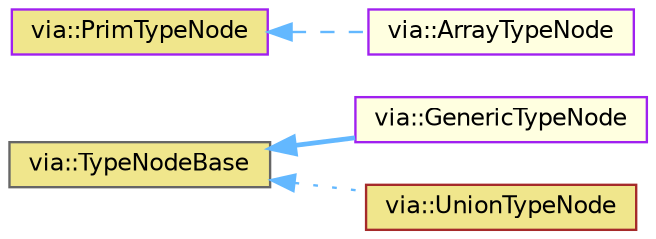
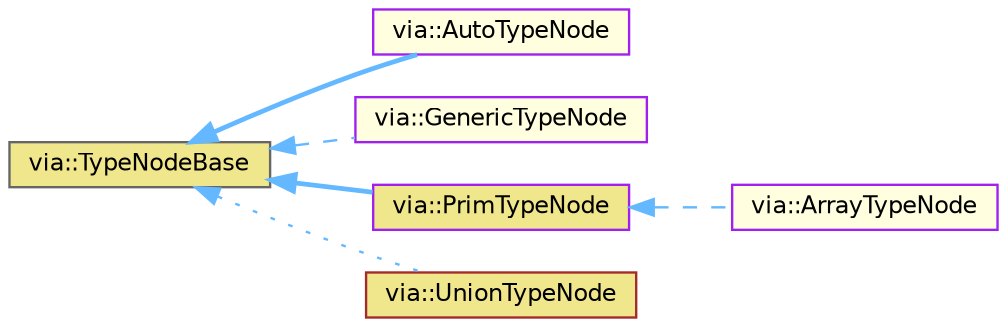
node "via::AutoTypeNode": added
edge "via::GenericTypeNode" -> "via::TypeNodeBase": style bold -> dashed
edge "via::PrimTypeNode" -> "via::TypeNodeBase": added
